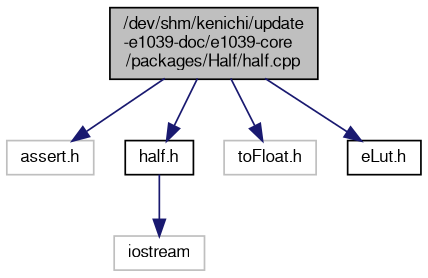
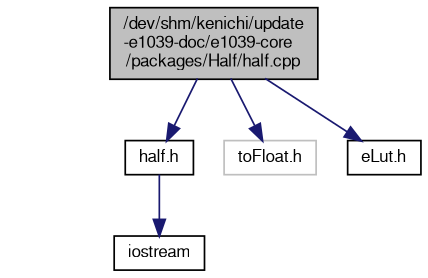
node "assert.h": removed
node "iostream": color grey75 -> black
